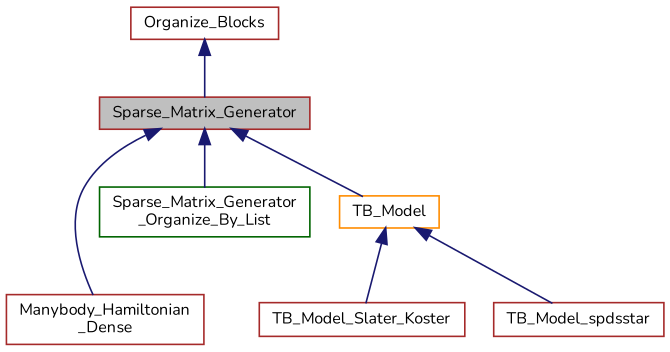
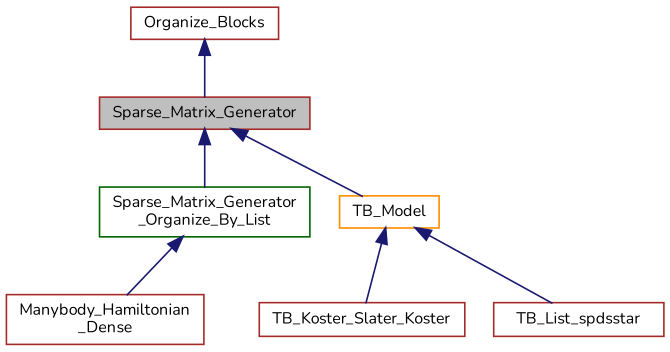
edge "Manybody_Hamiltonian _Dense" -> "Sparse_Matrix_Generator": now "Manybody_Hamiltonian _Dense" -> "Sparse_Matrix_Generator _Organize_By_List"
node "TB_Model_Slater_Koster": label "TB_Model_Slater_Koster" -> "TB_Koster_Slater_Koster"
node "TB_Model_spdsstar": label "TB_Model_spdsstar" -> "TB_List_spdsstar"
